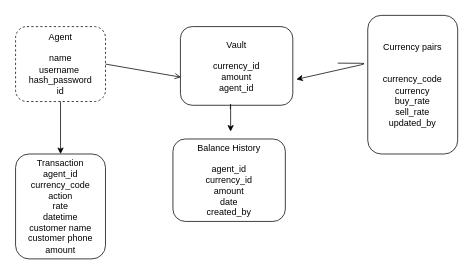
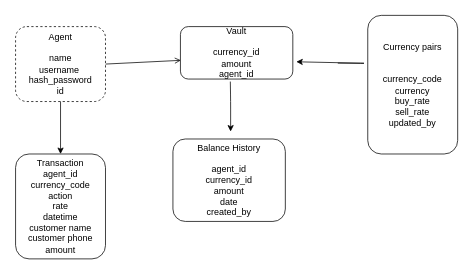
node "Vault currency_id amount agent_id": size 113x79 -> 113x53
